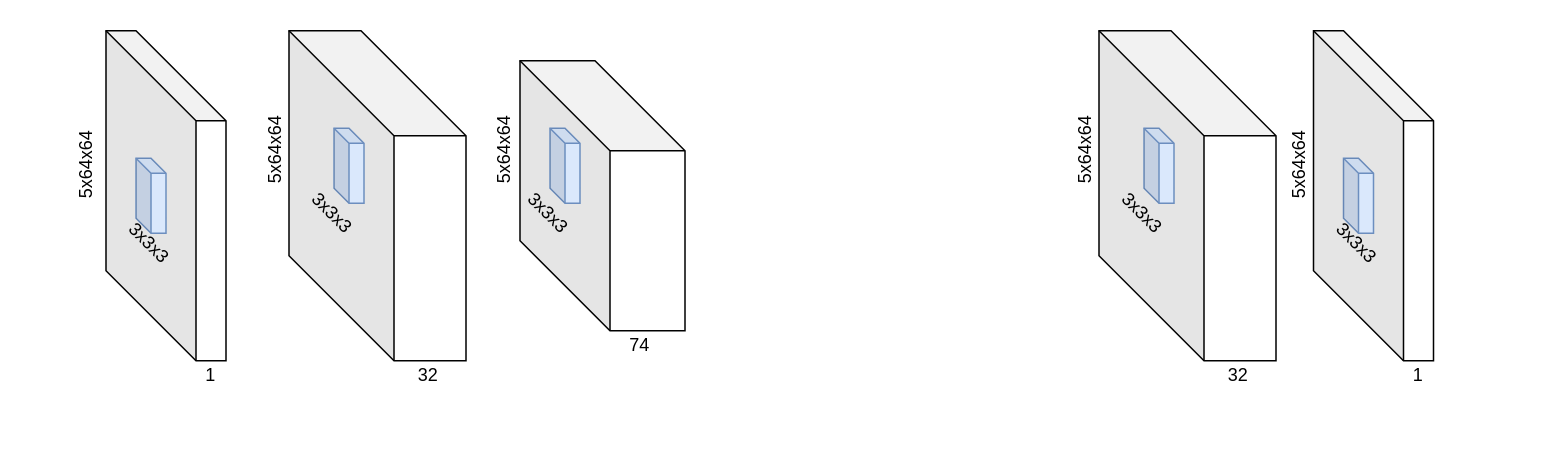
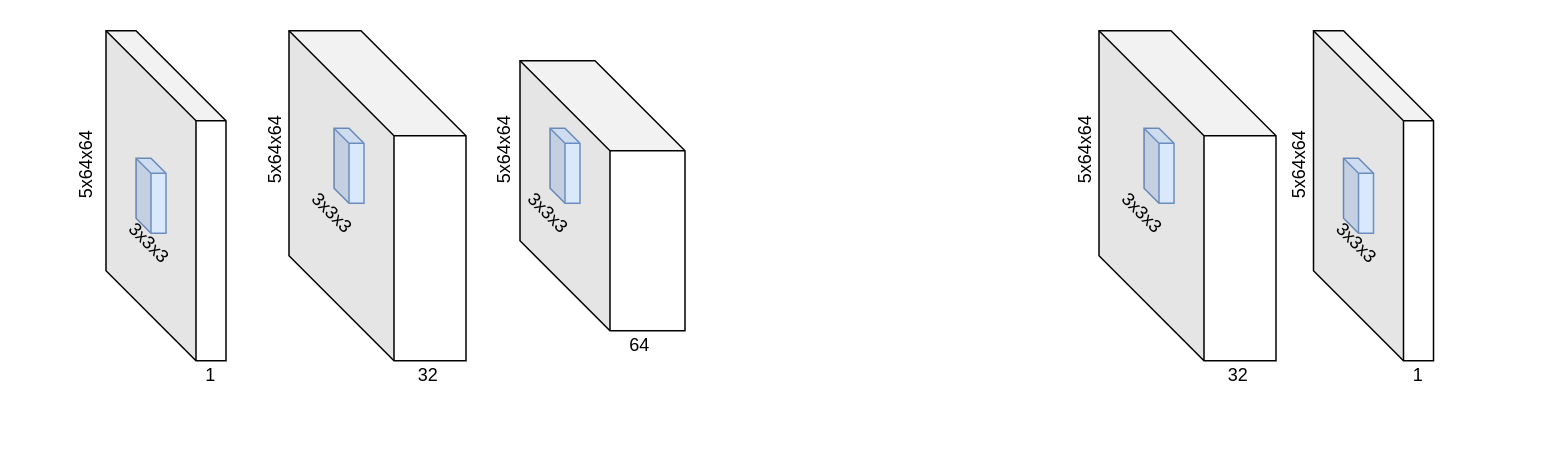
node "74": label "74" -> "64"
